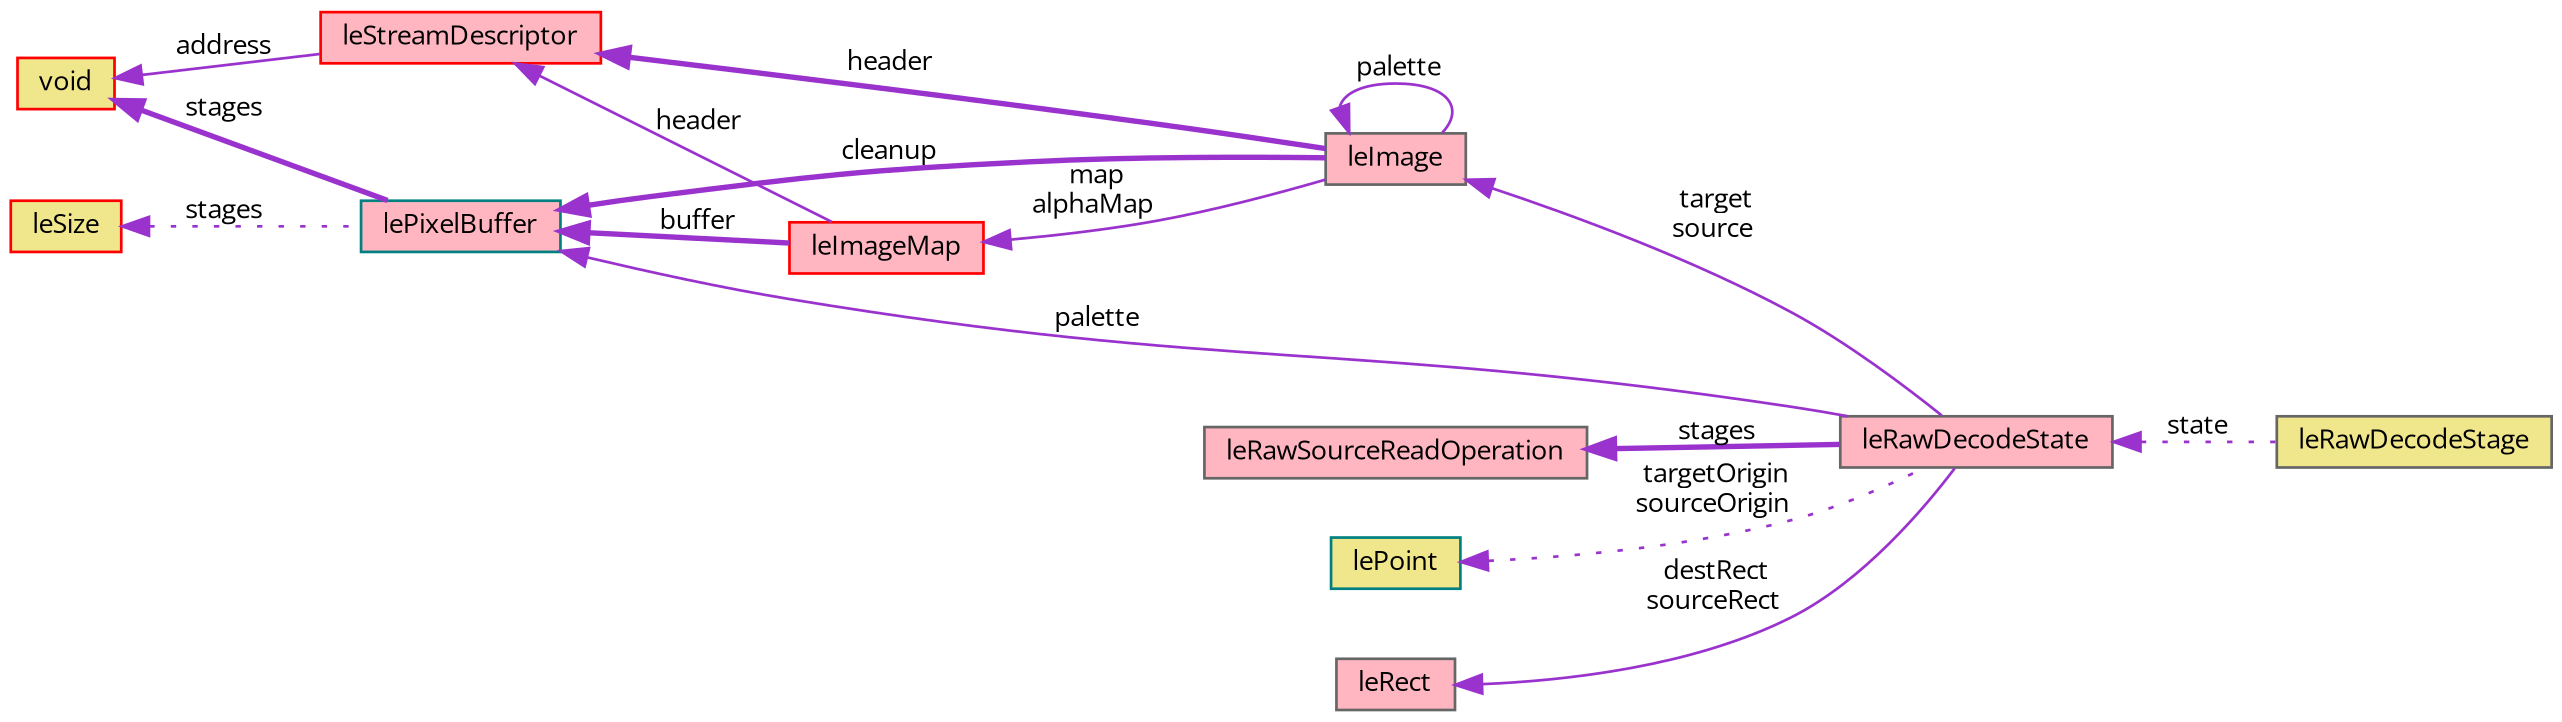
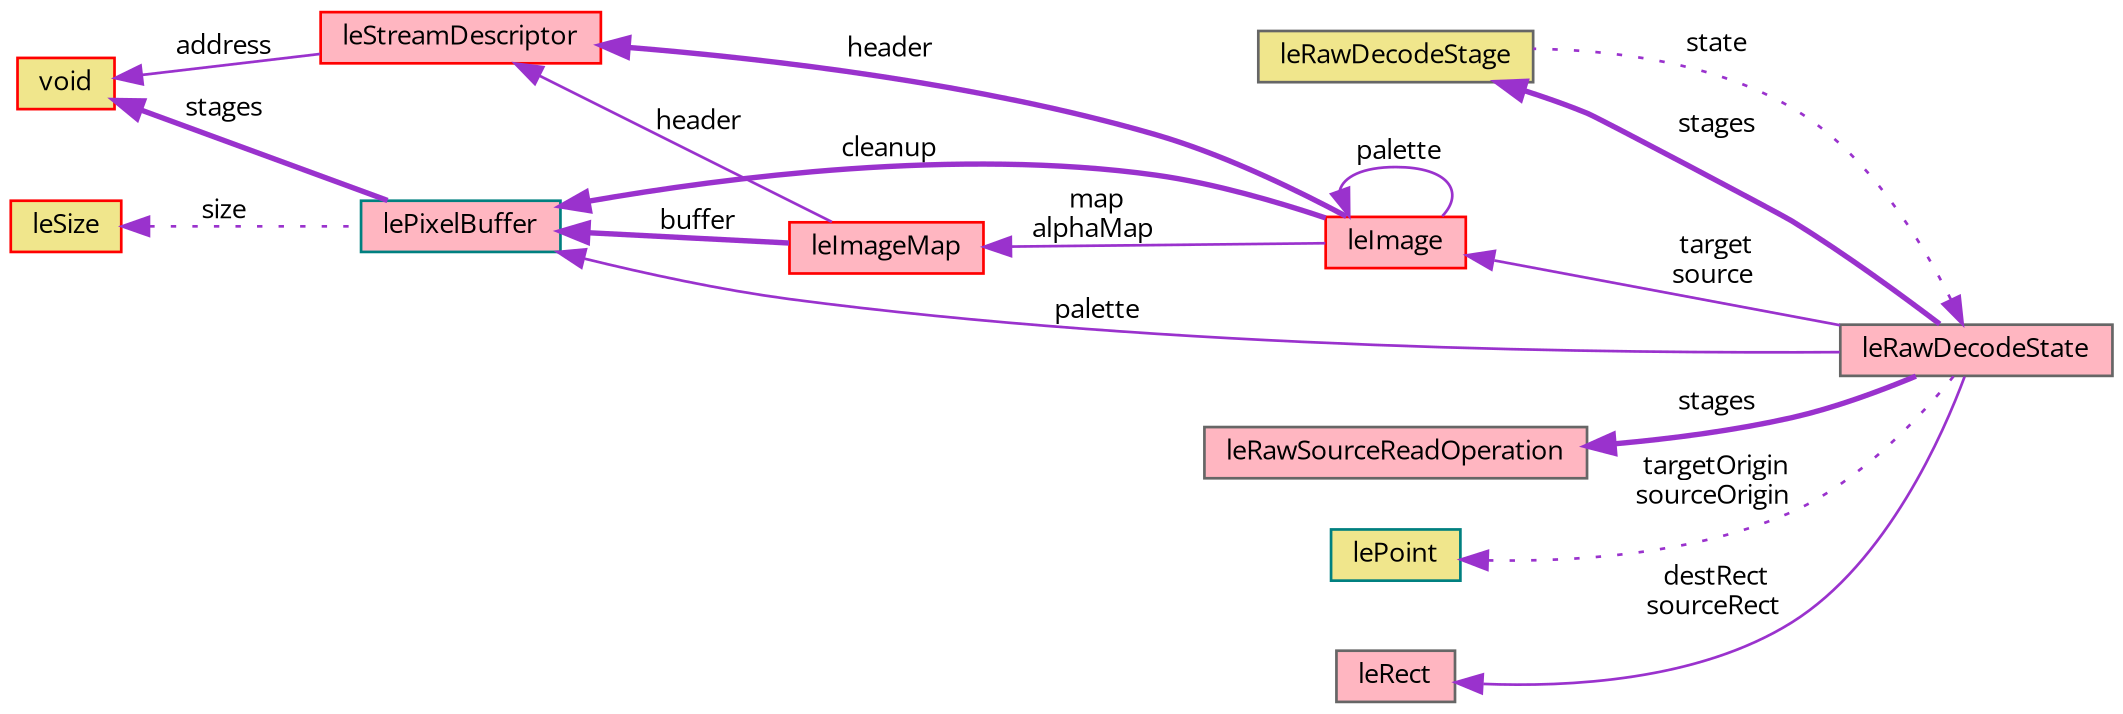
node "leImage": color gray40 -> red
edge "leRawDecodeState" -> "leRawDecodeStage": added, label "stages"
edge "lePixelBuffer" -> "leSize": label " stages" -> " size"
